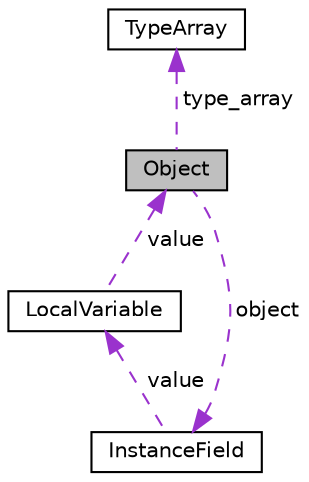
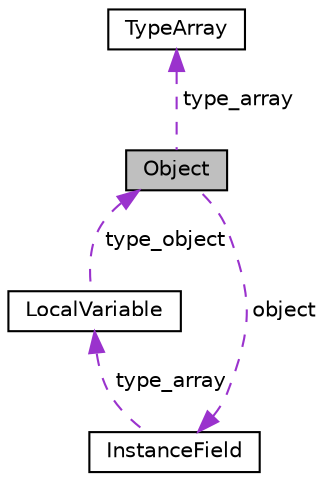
edge "LocalVariable" -> "Object": label " value" -> " type_object"
edge "InstanceField" -> "LocalVariable": label " value" -> " type_array"
